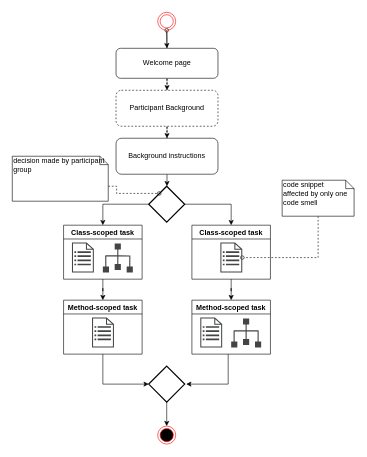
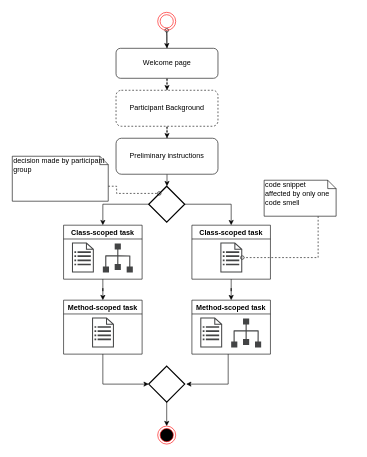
node "Background instructions": label "Background instructions" -> "Preliminary instructions"
node "code snippet affected by only one code smell": moved (318, 198) -> (300, 198)
